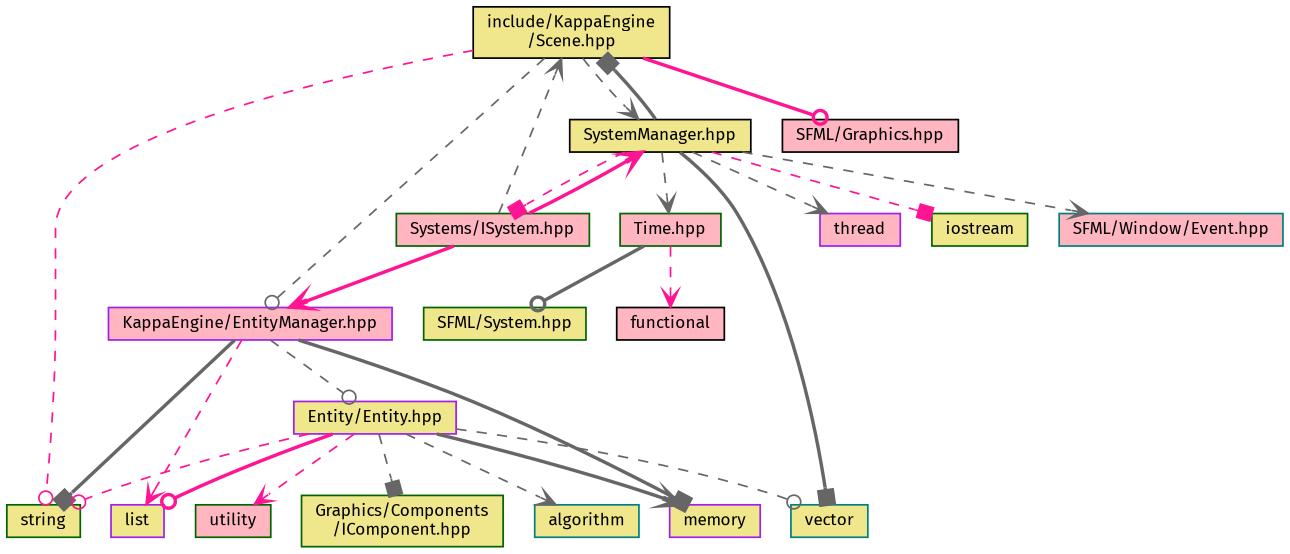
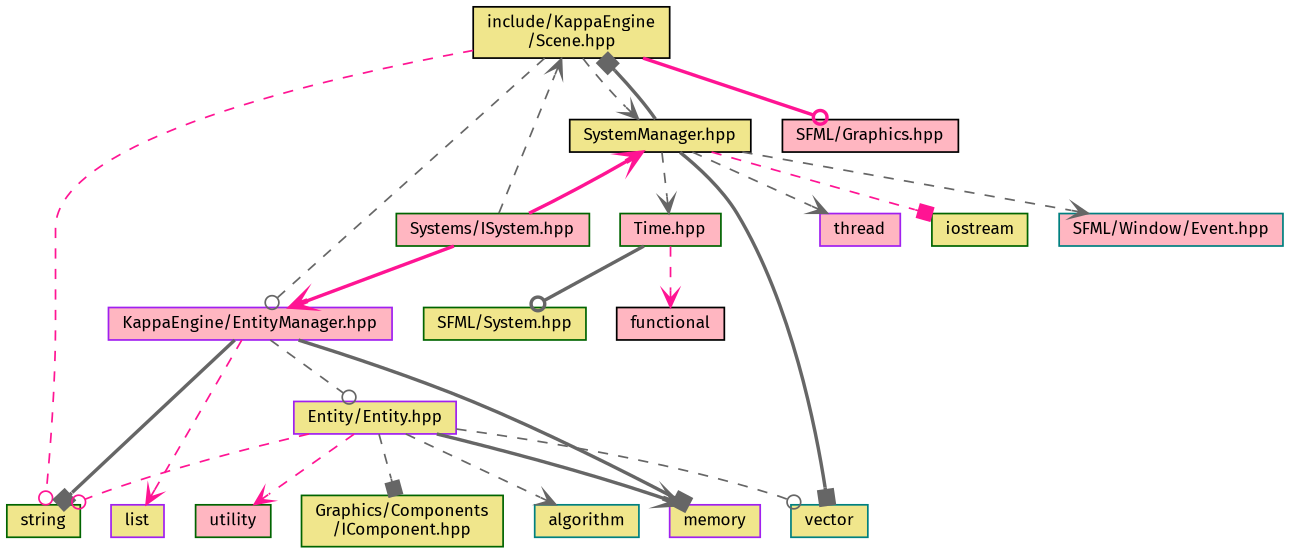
edge "SystemManager.hpp" -> "Systems/ISystem.hpp": removed
edge "Entity/Entity.hpp" -> "list": removed
